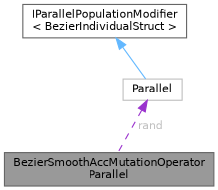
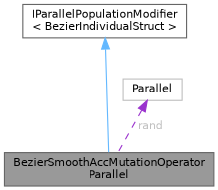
edge "Parallel" -> "IParallelPopulationModifier < BezierIndividualStruct >": now "BezierSmoothAccMutationOperator Parallel" -> "IParallelPopulationModifier < BezierIndividualStruct >"
